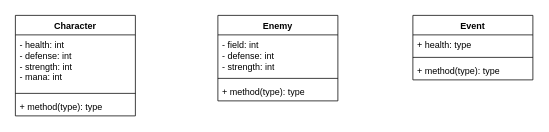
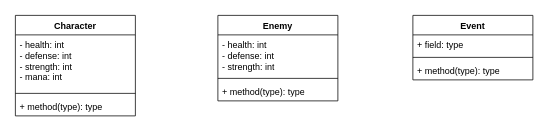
node "+ health: type": label "+ health: type" -> "+ field: type"
node "- field: int - defense: int - strength: int": label "- field: int - defense: int - strength: int" -> "- health: int - defense: int - strength: int"
